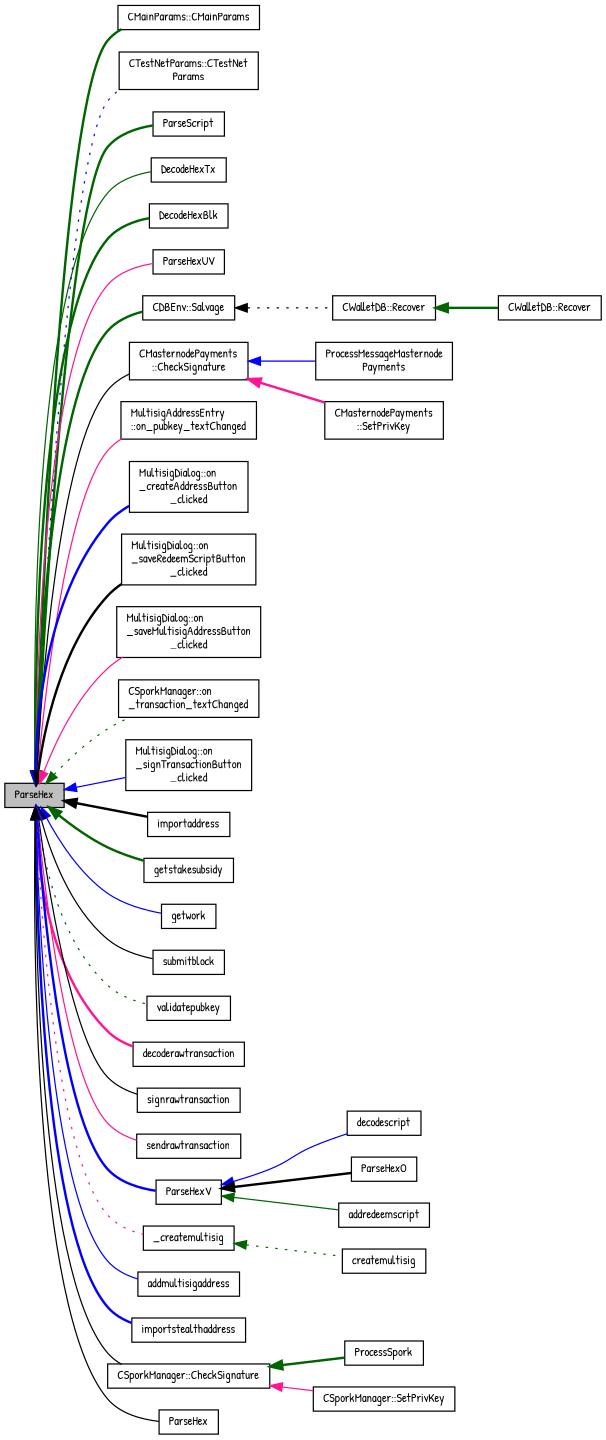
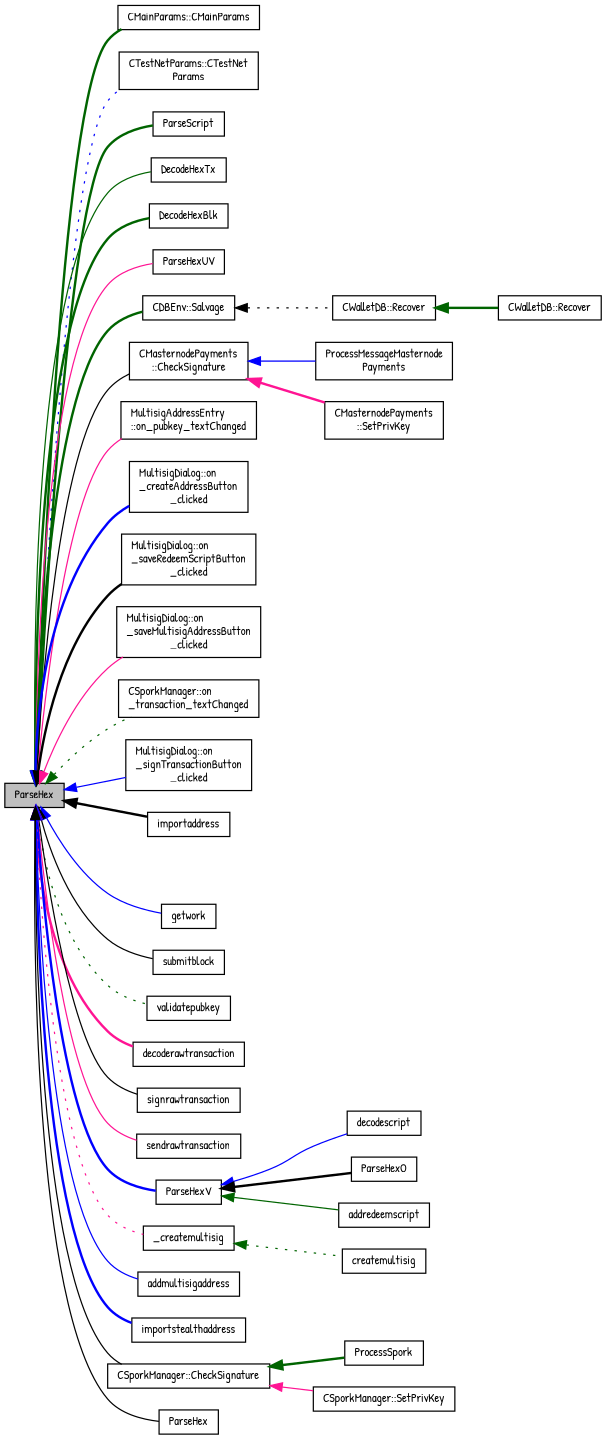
node "getstakesubsidy": removed
